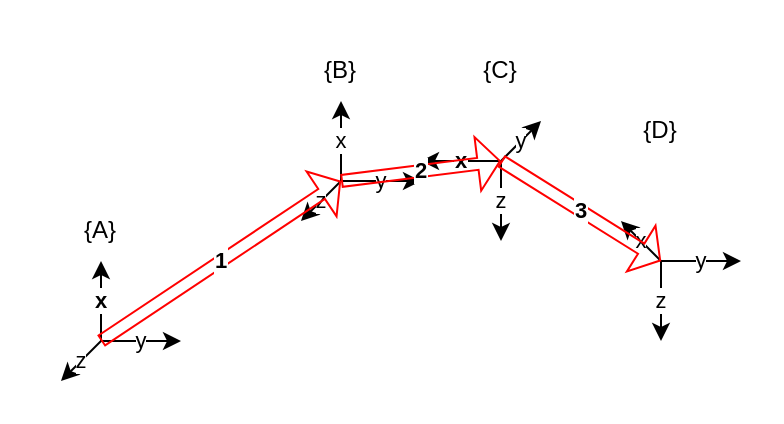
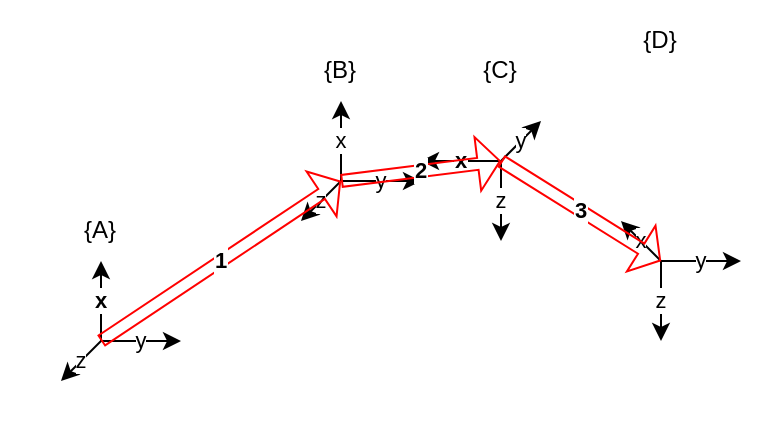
node "{D}": moved (661, 131) -> (661, 41)
